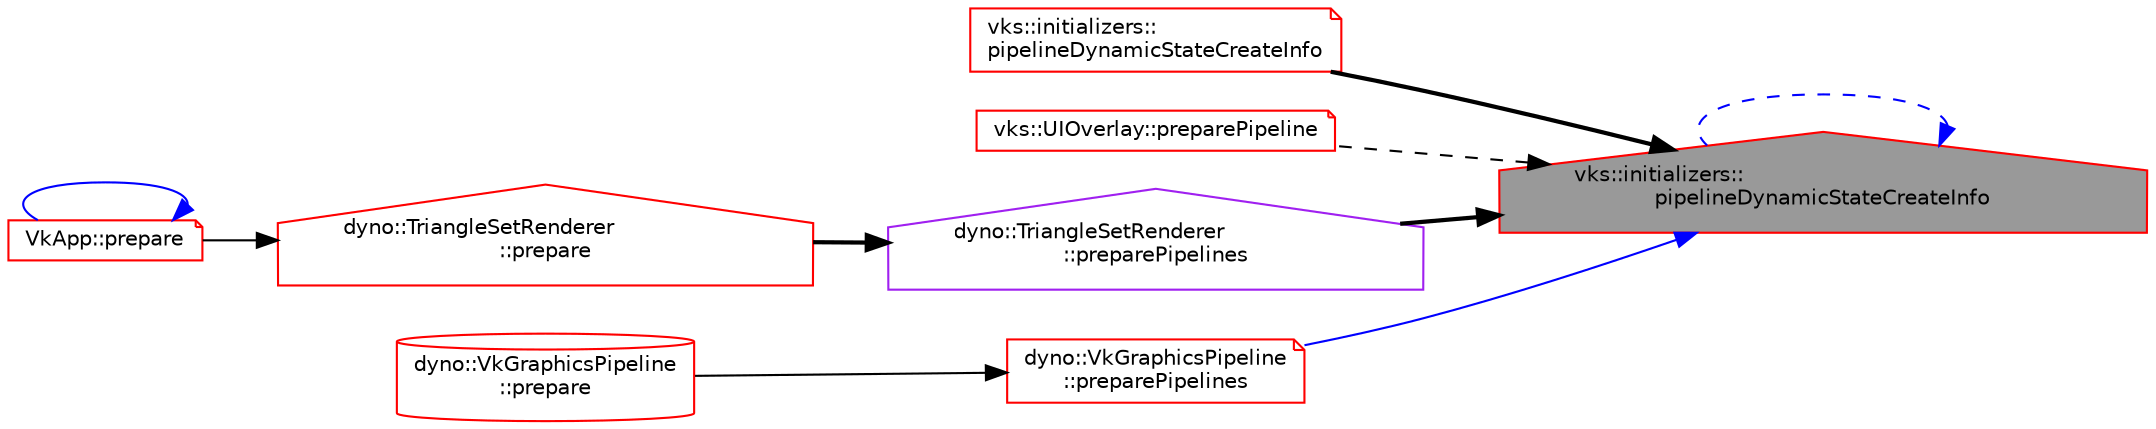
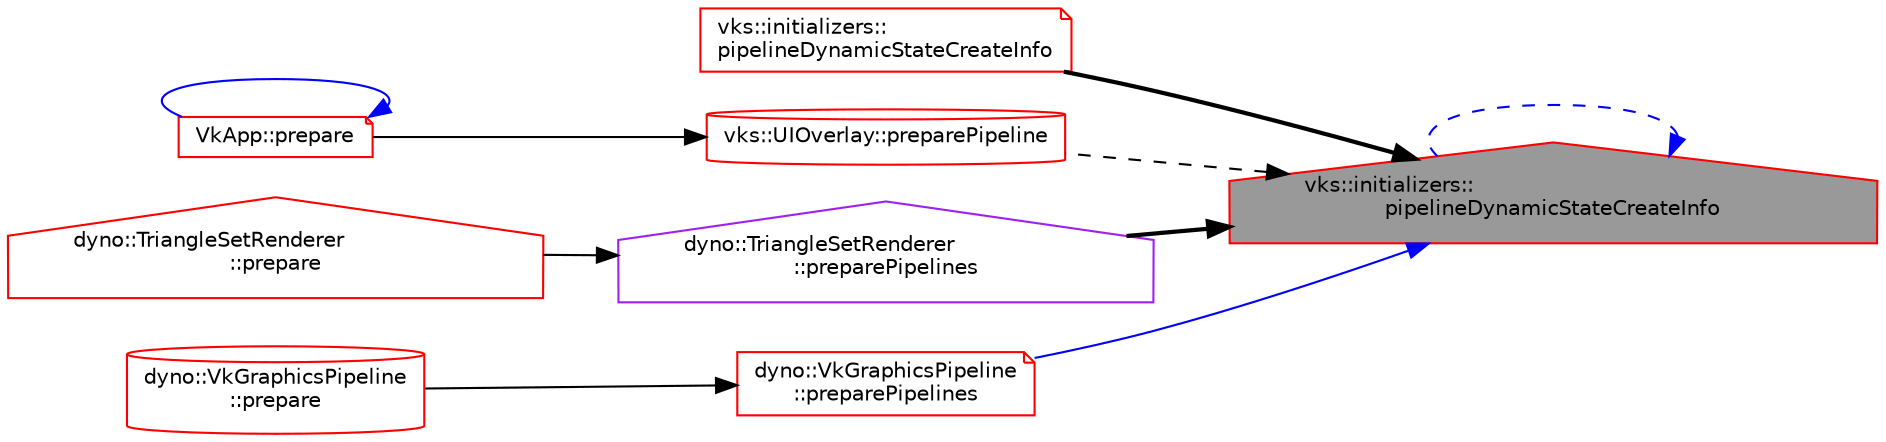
node "vks::UIOverlay::preparePipeline": shape note -> cylinder
edge "VkApp::prepare" -> "dyno::TriangleSetRenderer ::prepare": now "VkApp::prepare" -> "vks::UIOverlay::preparePipeline"
edge "dyno::TriangleSetRenderer ::prepare" -> "dyno::TriangleSetRenderer ::preparePipelines": style bold -> solid
